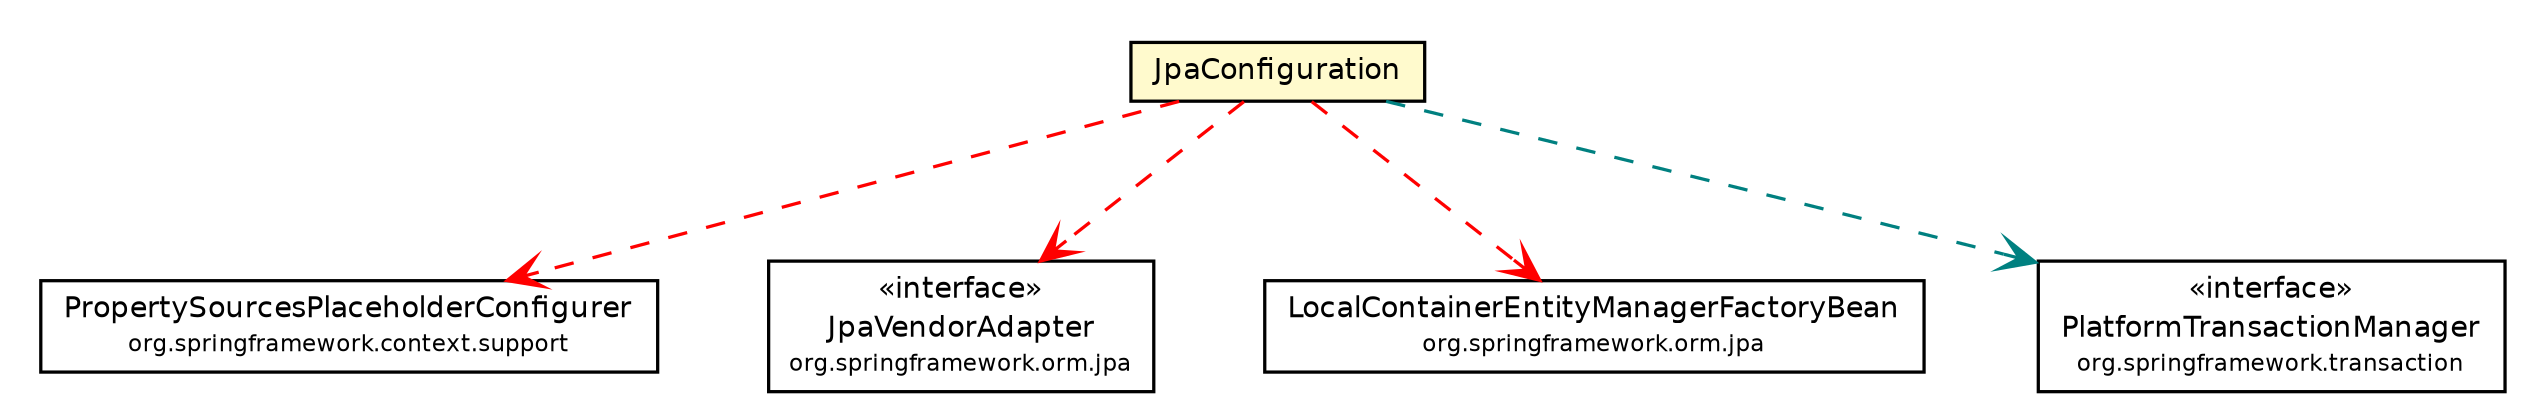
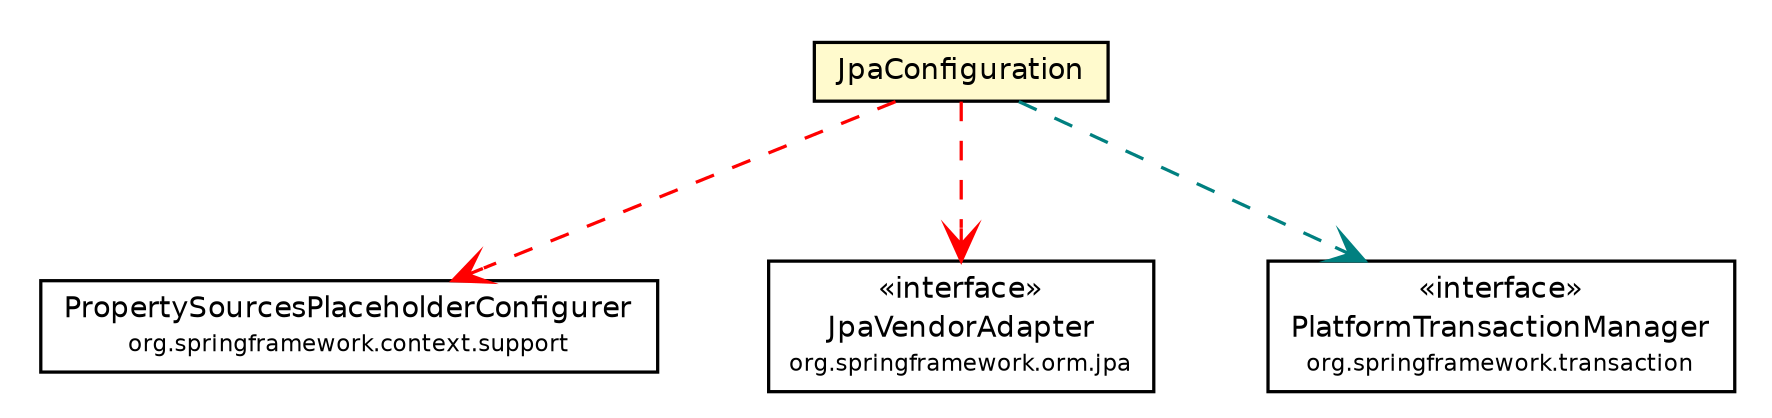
node "LocalContainerEntityManagerFactoryBean": removed
